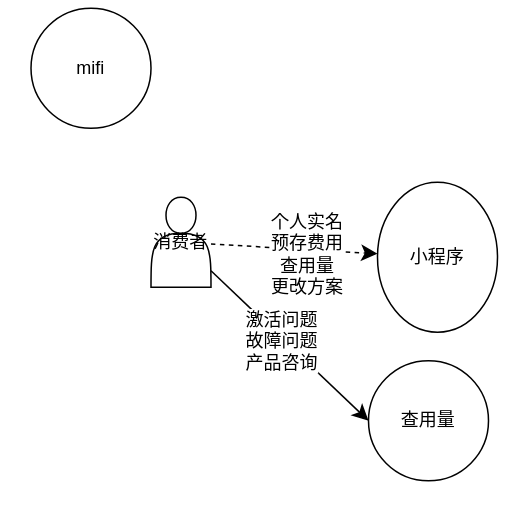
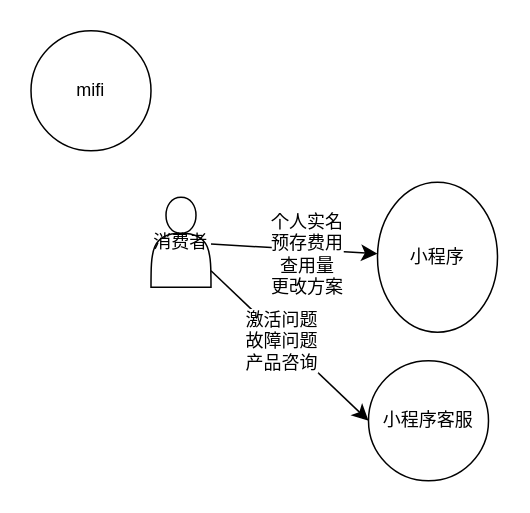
node "mifi": moved (91, 68) -> (91, 91)
edge "消费者" -> "小程序": style dashed -> solid
node "查用量": label "查用量" -> "小程序客服"
